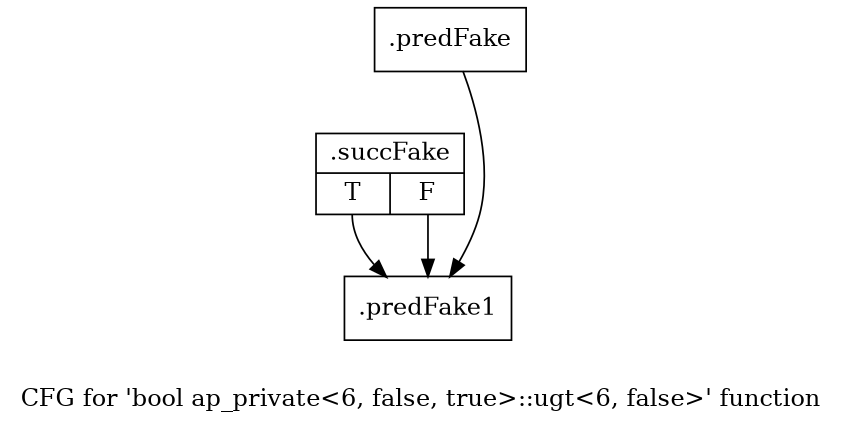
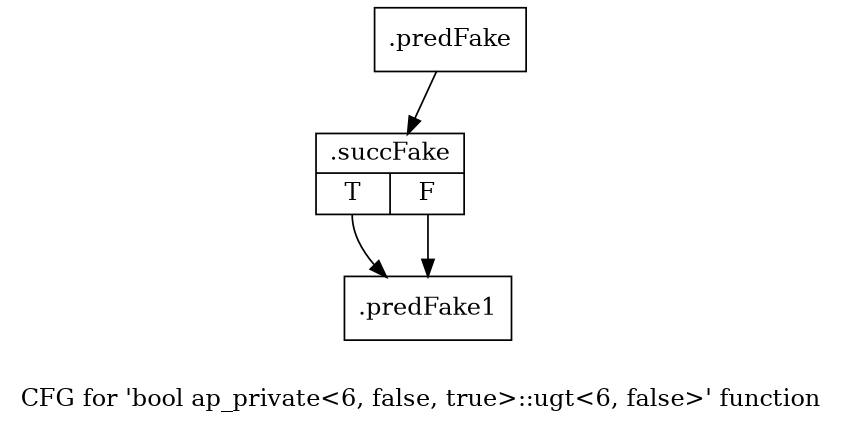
edge ".predFake" -> ".predFake1": now ".predFake" -> ".succFake"
